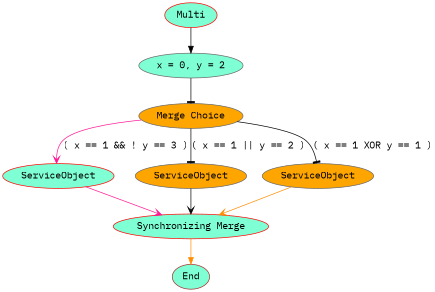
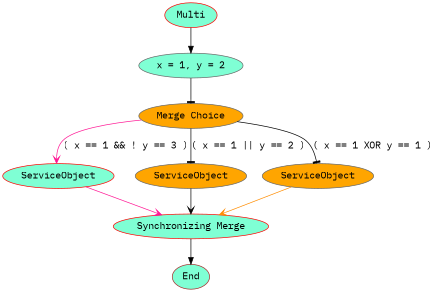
node "x = 0, y = 2": label "x = 0, y = 2" -> "x = 1, y = 2"
edge "Synchronizing Merge" -> "End": color darkorange -> black
